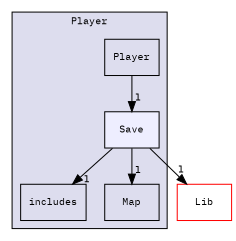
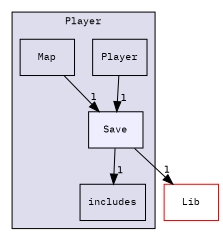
edge "Save" -> "Map": reversed
